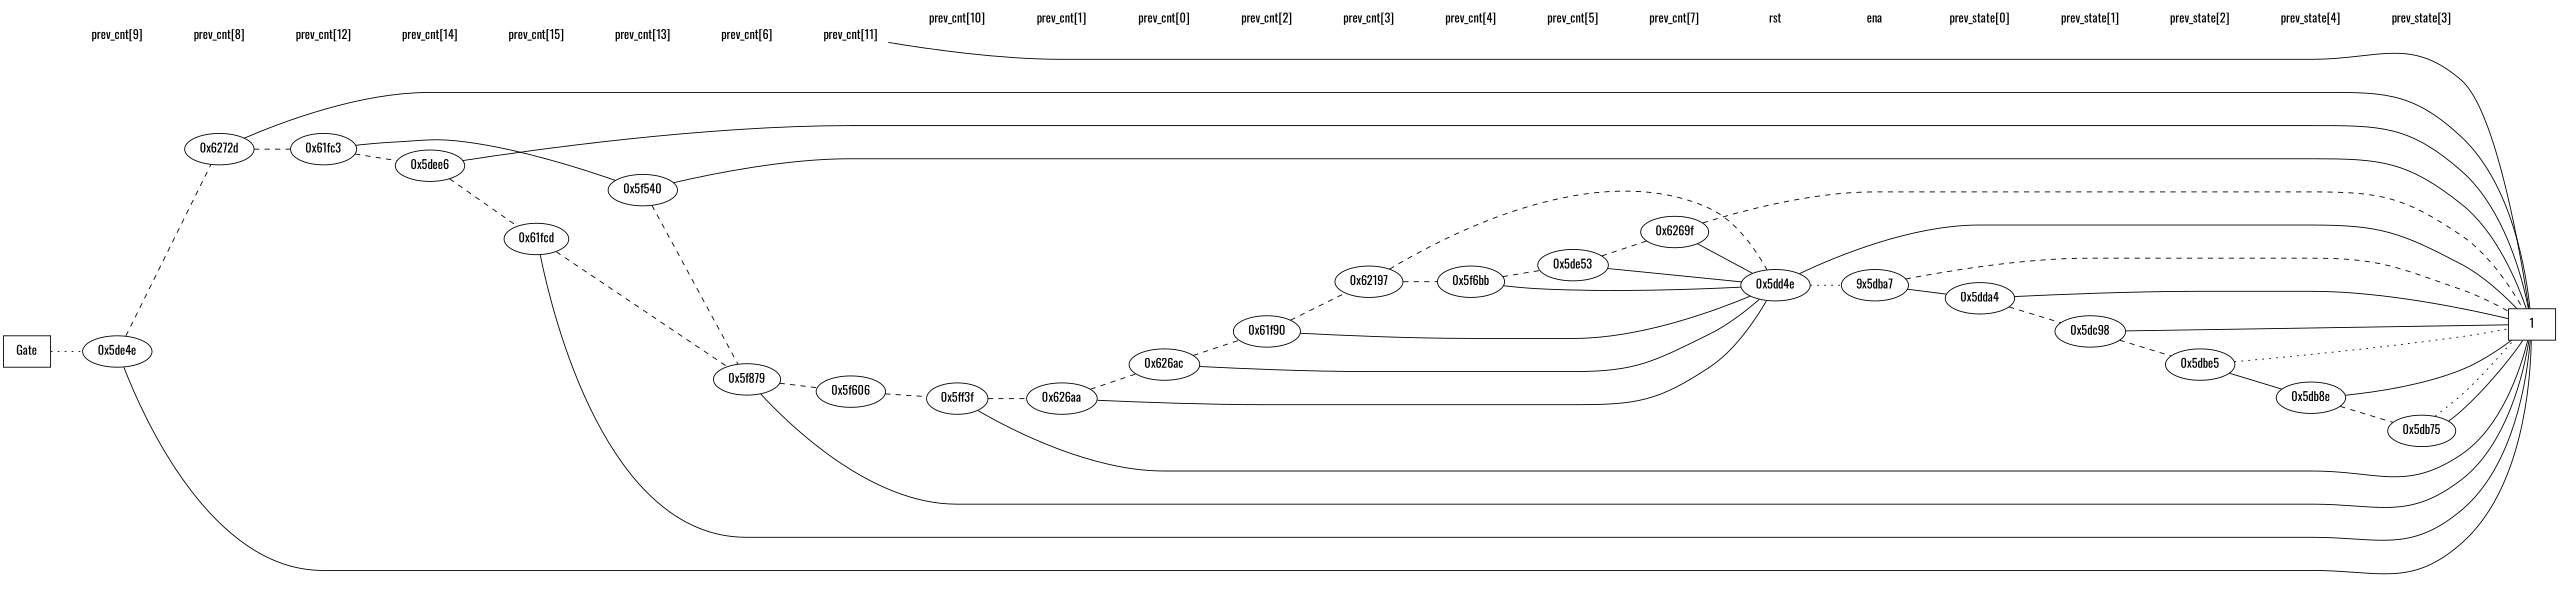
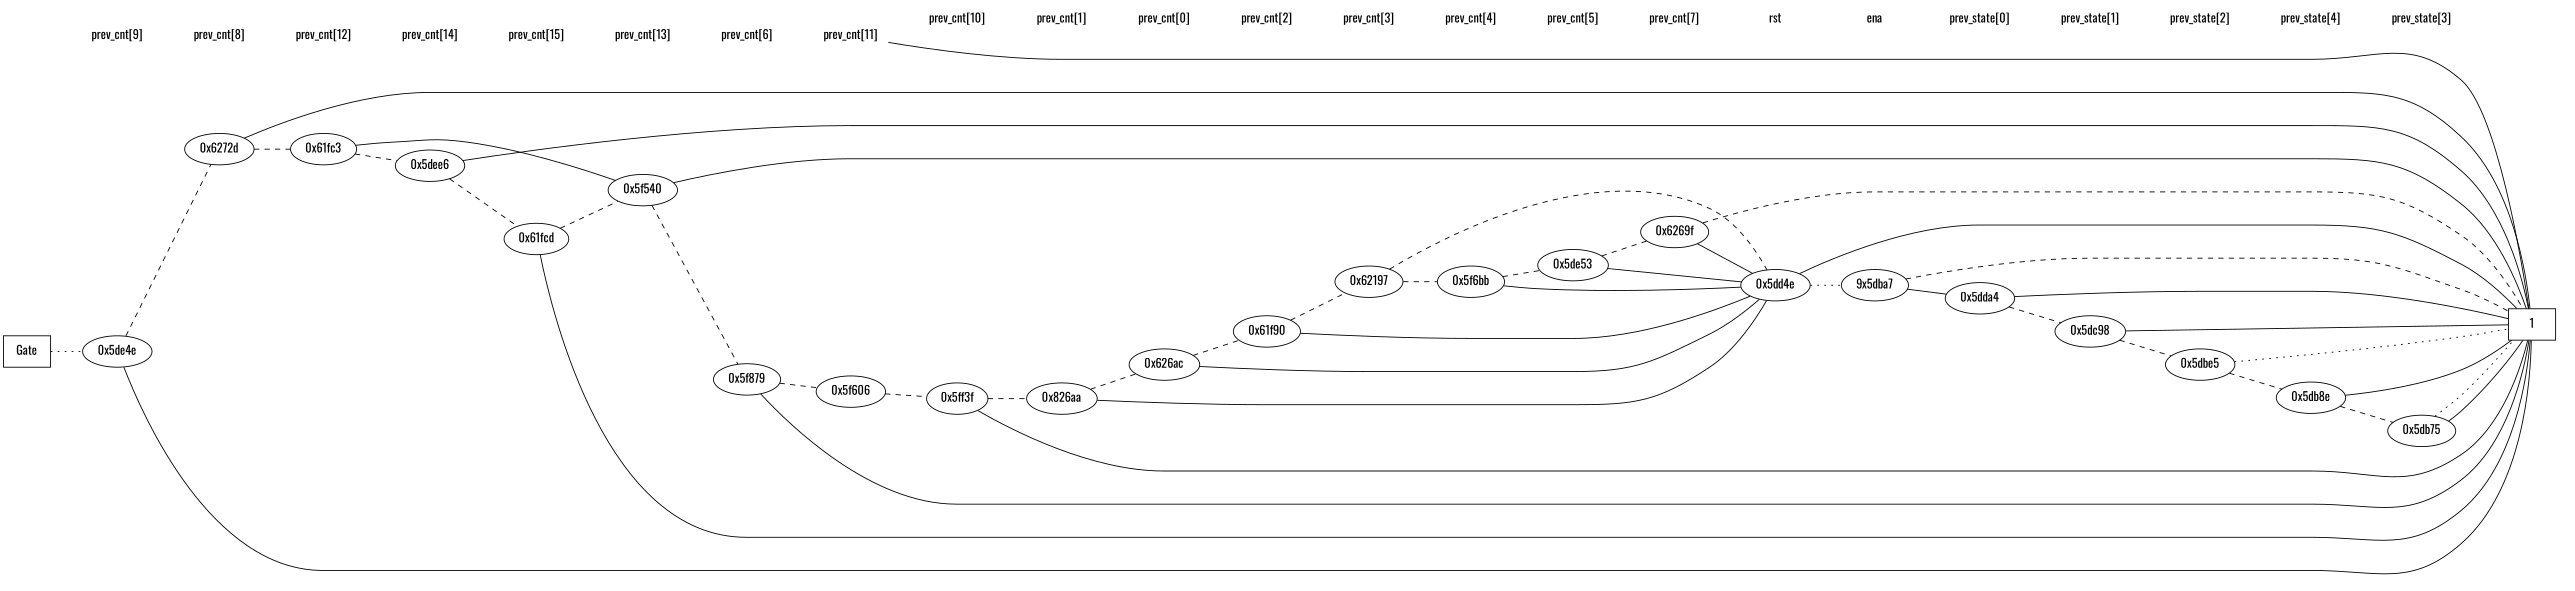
edge "0x61fcd" -- "0x5f879": now "0x61fcd" -- "0x5f540"
edge "0x5dbe5" -- "0x5db8e": style solid -> dashed
node "0x626aa": label "0x626aa" -> "0x826aa"
